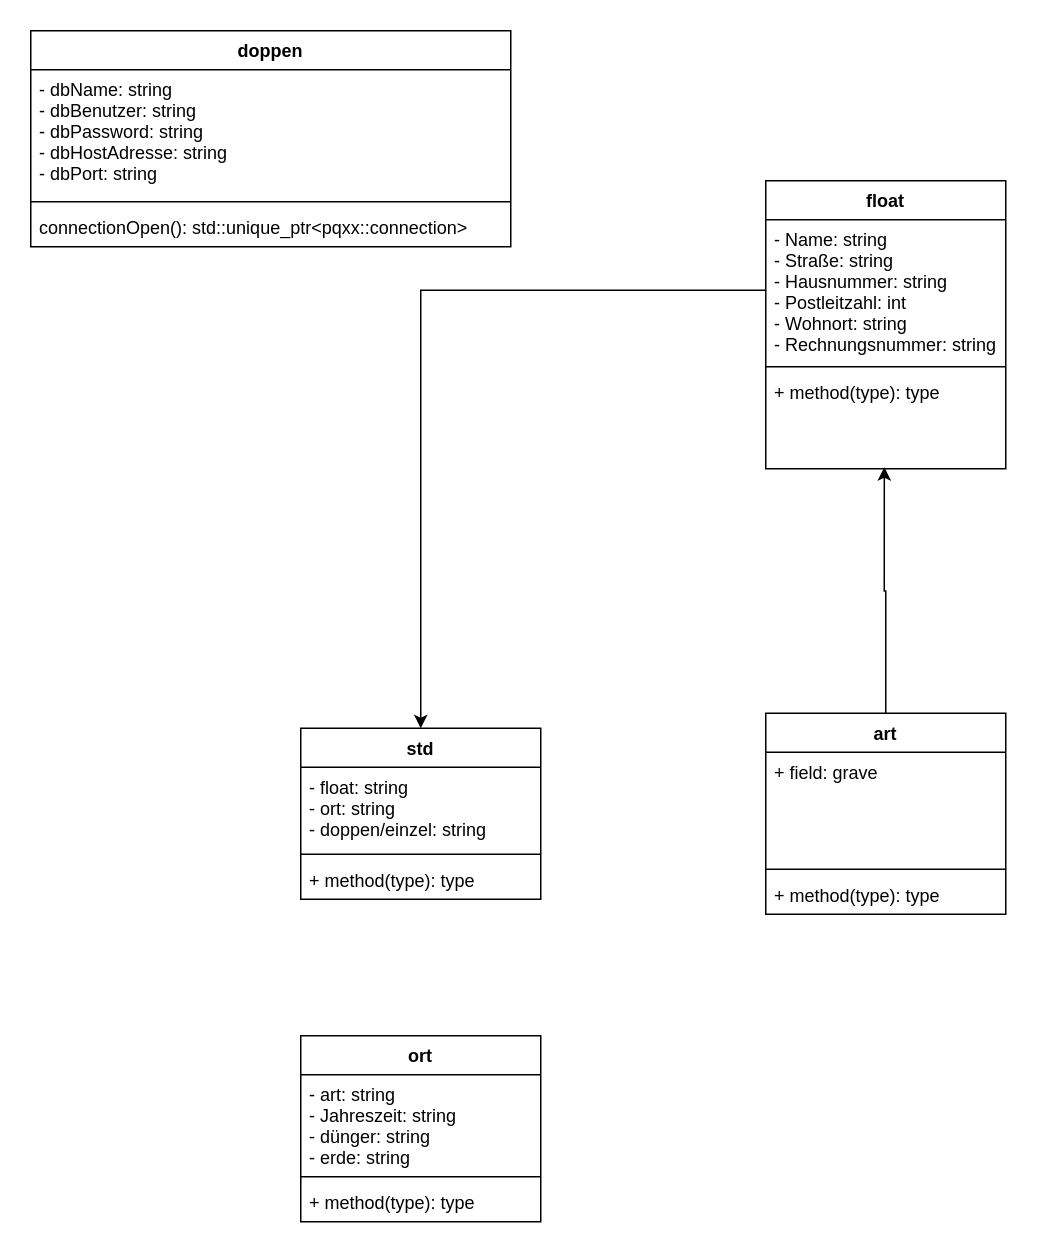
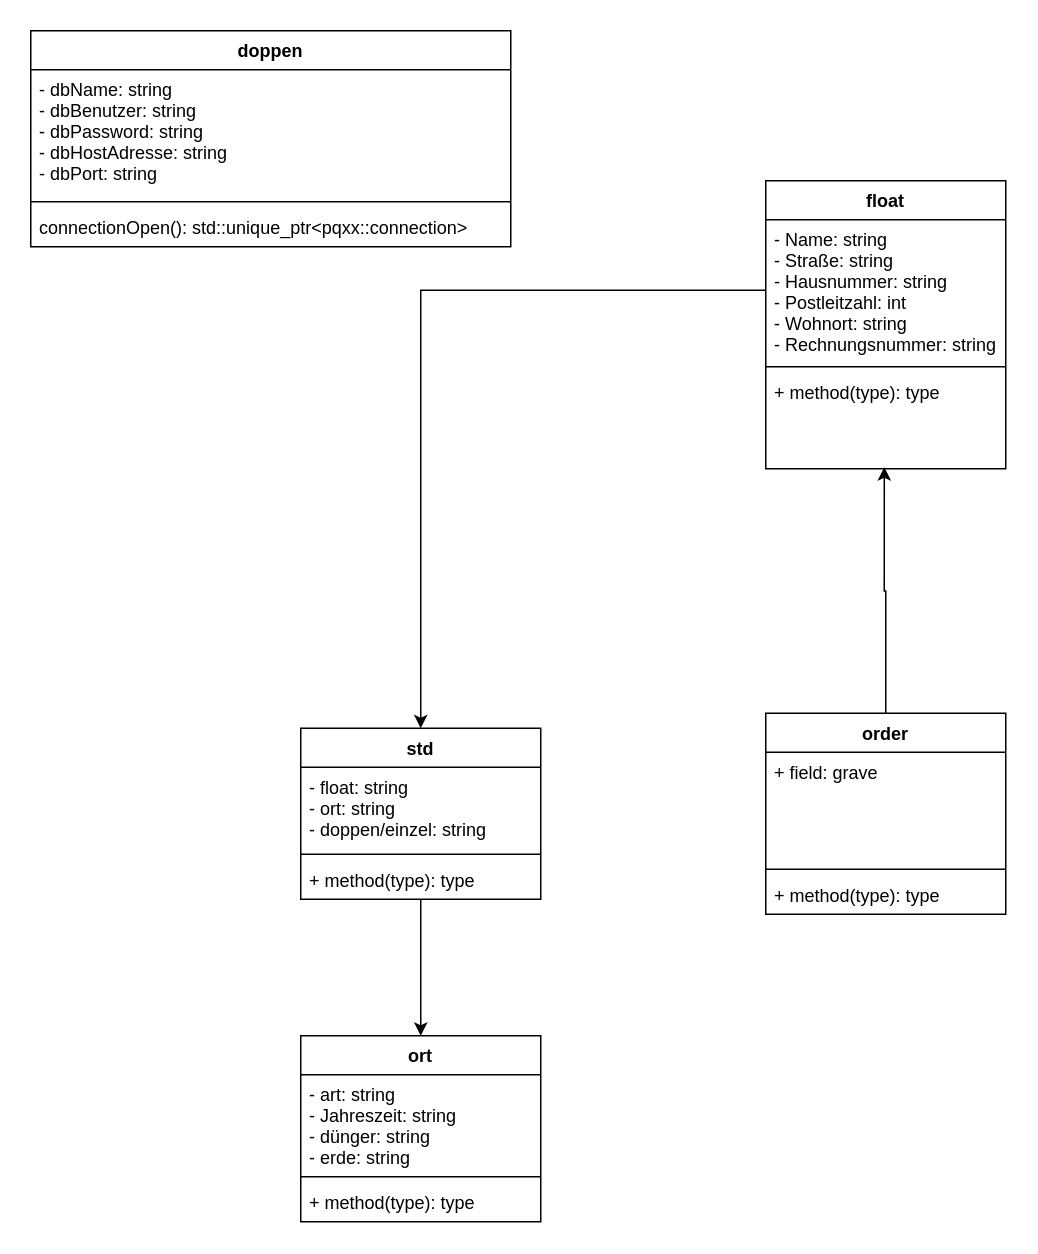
node "art": label "art" -> "order"
edge "std" -> "ort": added
